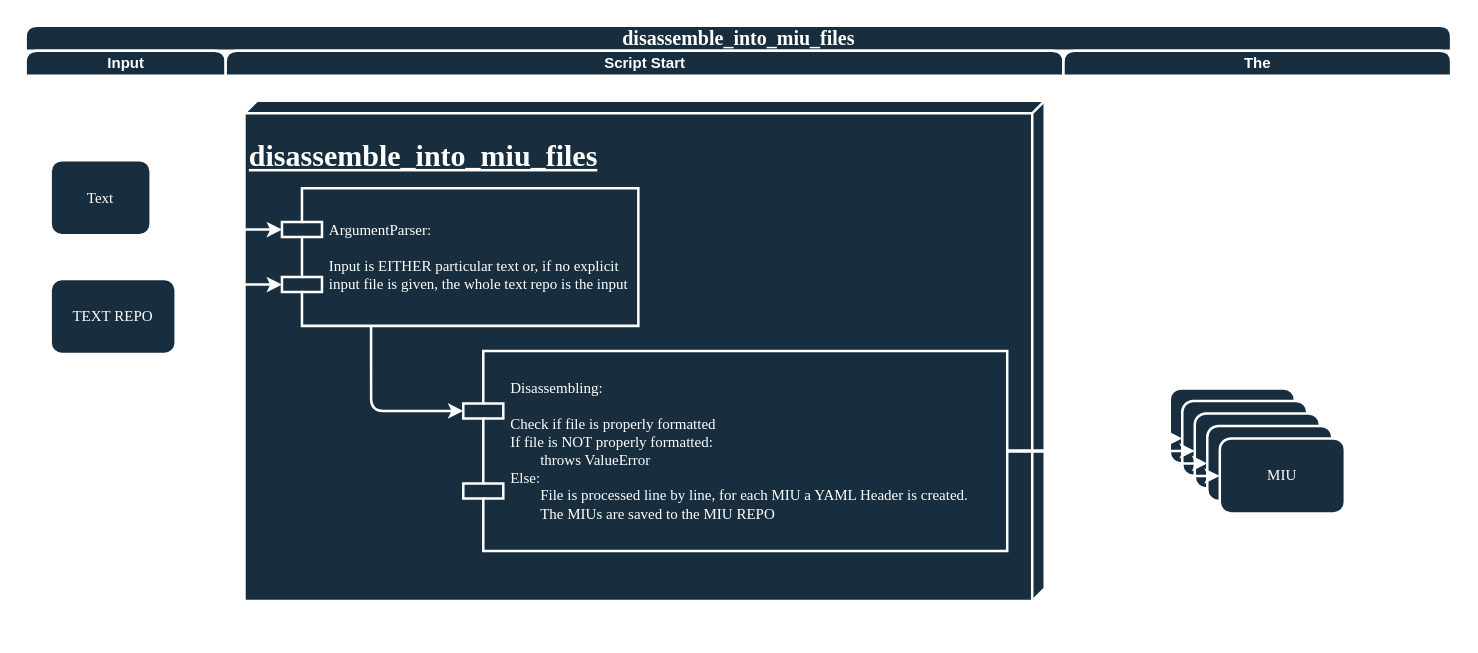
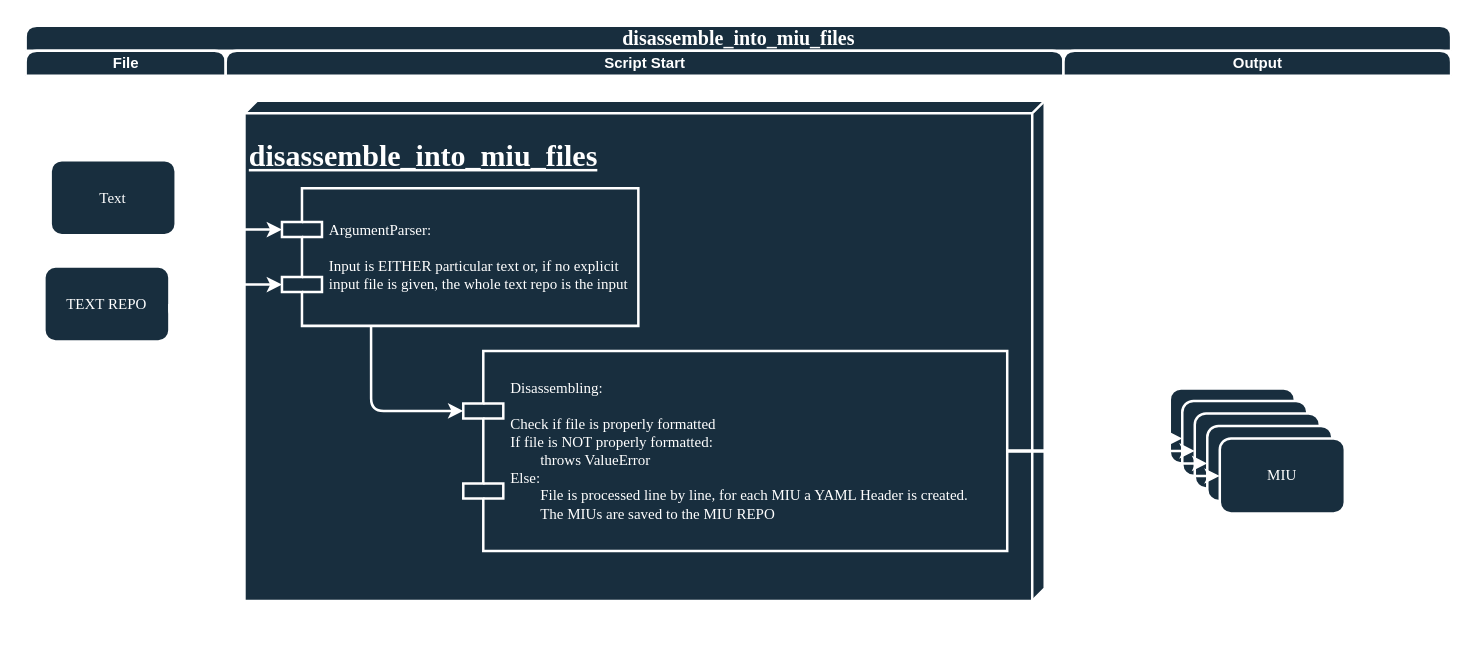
node "Input": label "Input" -> "File"
node "The": label "The" -> "Output"
node "Text": size 100x75 -> 125x75
node "TEXT REPO": moved (113, 316) -> (107, 304)
